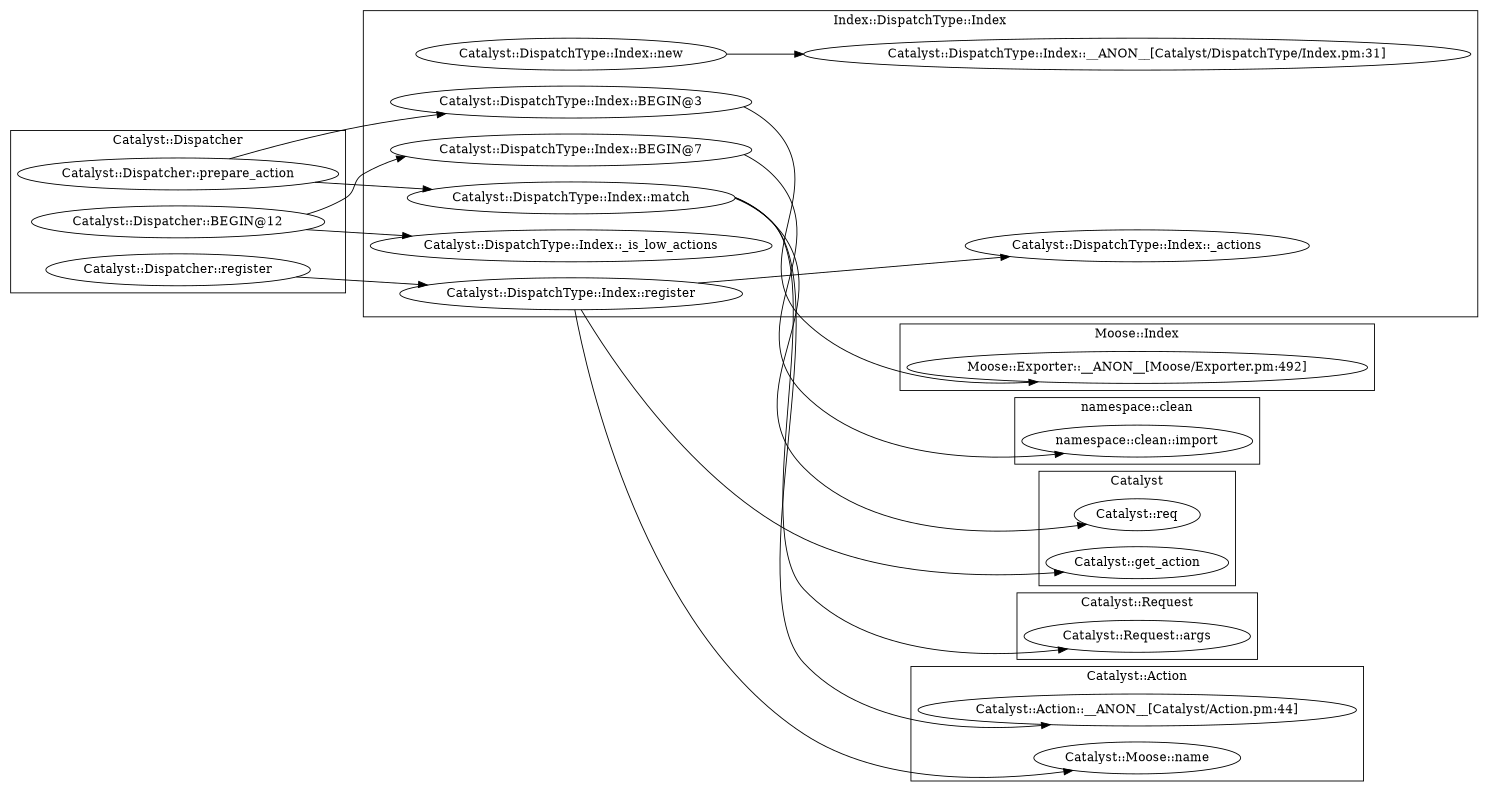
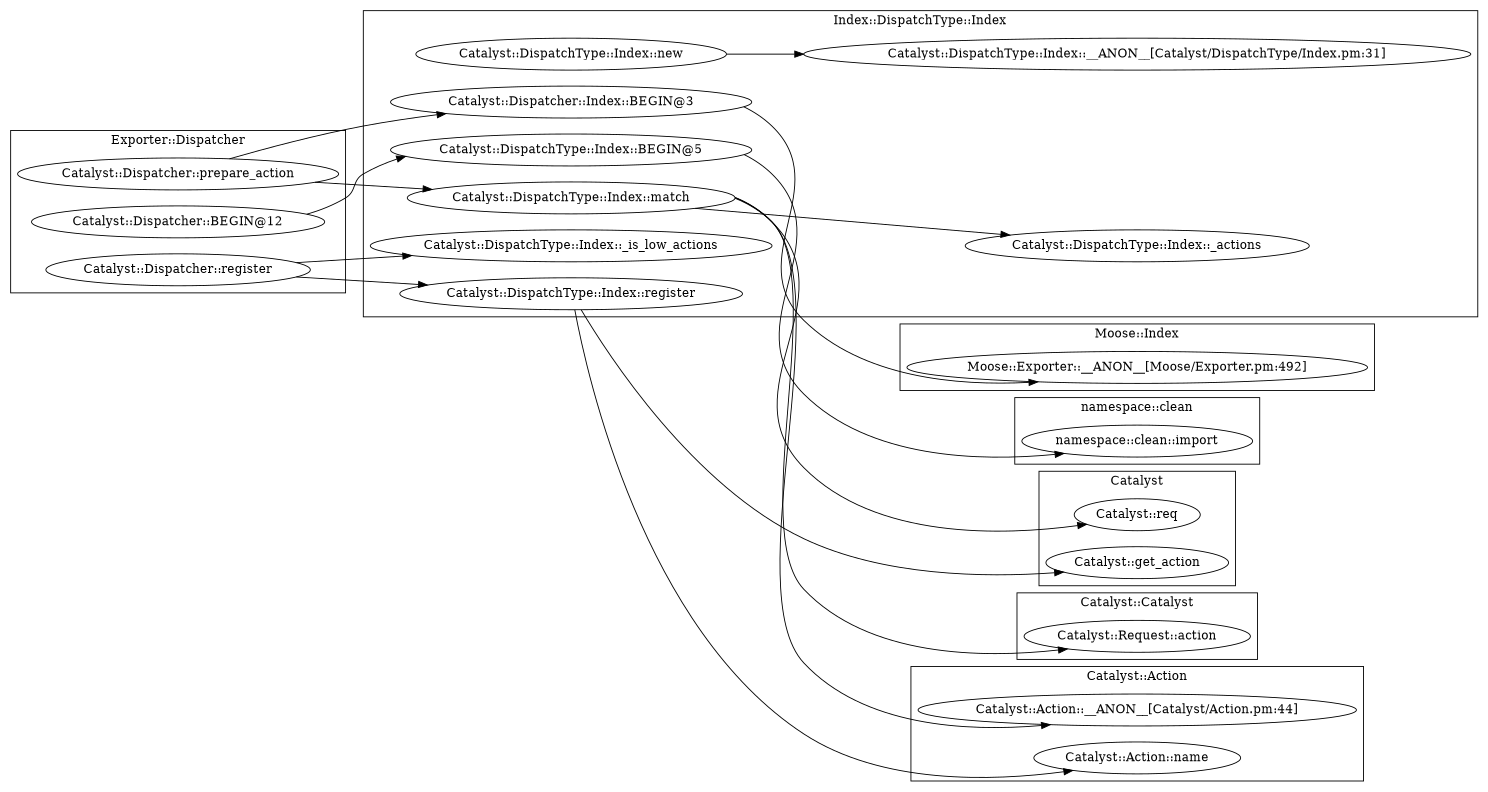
node "Catalyst::DispatchType::Index::BEGIN@3": label "Catalyst::DispatchType::Index::BEGIN@3" -> "Catalyst::Dispatcher::Index::BEGIN@3"
cluster "Catalyst::Dispatcher": label "Catalyst::Dispatcher" -> "Exporter::Dispatcher"
node "Catalyst::DispatchType::Index::BEGIN@7": label "Catalyst::DispatchType::Index::BEGIN@7" -> "Catalyst::DispatchType::Index::BEGIN@5"
edge "Catalyst::Dispatcher::BEGIN@12" -> "Catalyst::DispatchType::Index::_is_low_actions": now "Catalyst::Dispatcher::register" -> "Catalyst::DispatchType::Index::_is_low_actions"
edge "Catalyst::DispatchType::Index::register" -> "Catalyst::DispatchType::Index::_actions": now "Catalyst::DispatchType::Index::match" -> "Catalyst::DispatchType::Index::_actions"
cluster "Catalyst::Request": label "Catalyst::Request" -> "Catalyst::Catalyst"
node "Catalyst::Request::args": label "Catalyst::Request::args" -> "Catalyst::Request::action"
node "Catalyst::Moose::name": label "Catalyst::Moose::name" -> "Catalyst::Action::name"
